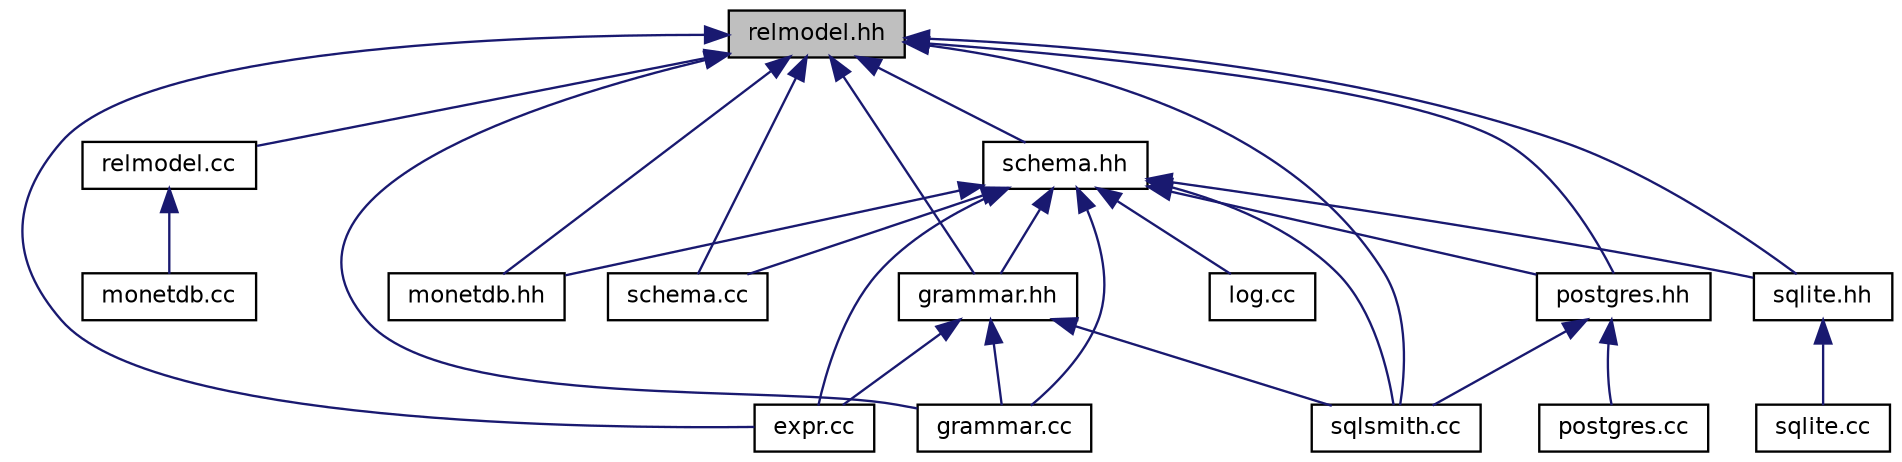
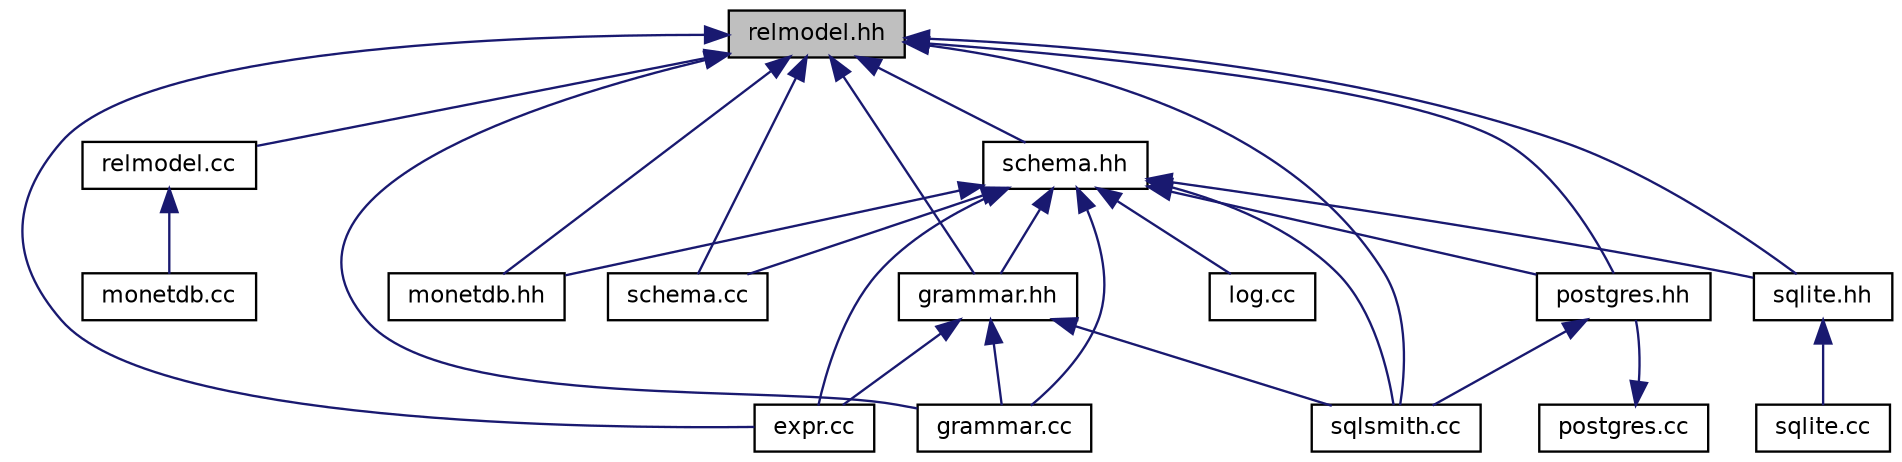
edge "postgres.cc" -> "postgres.hh": reversed
